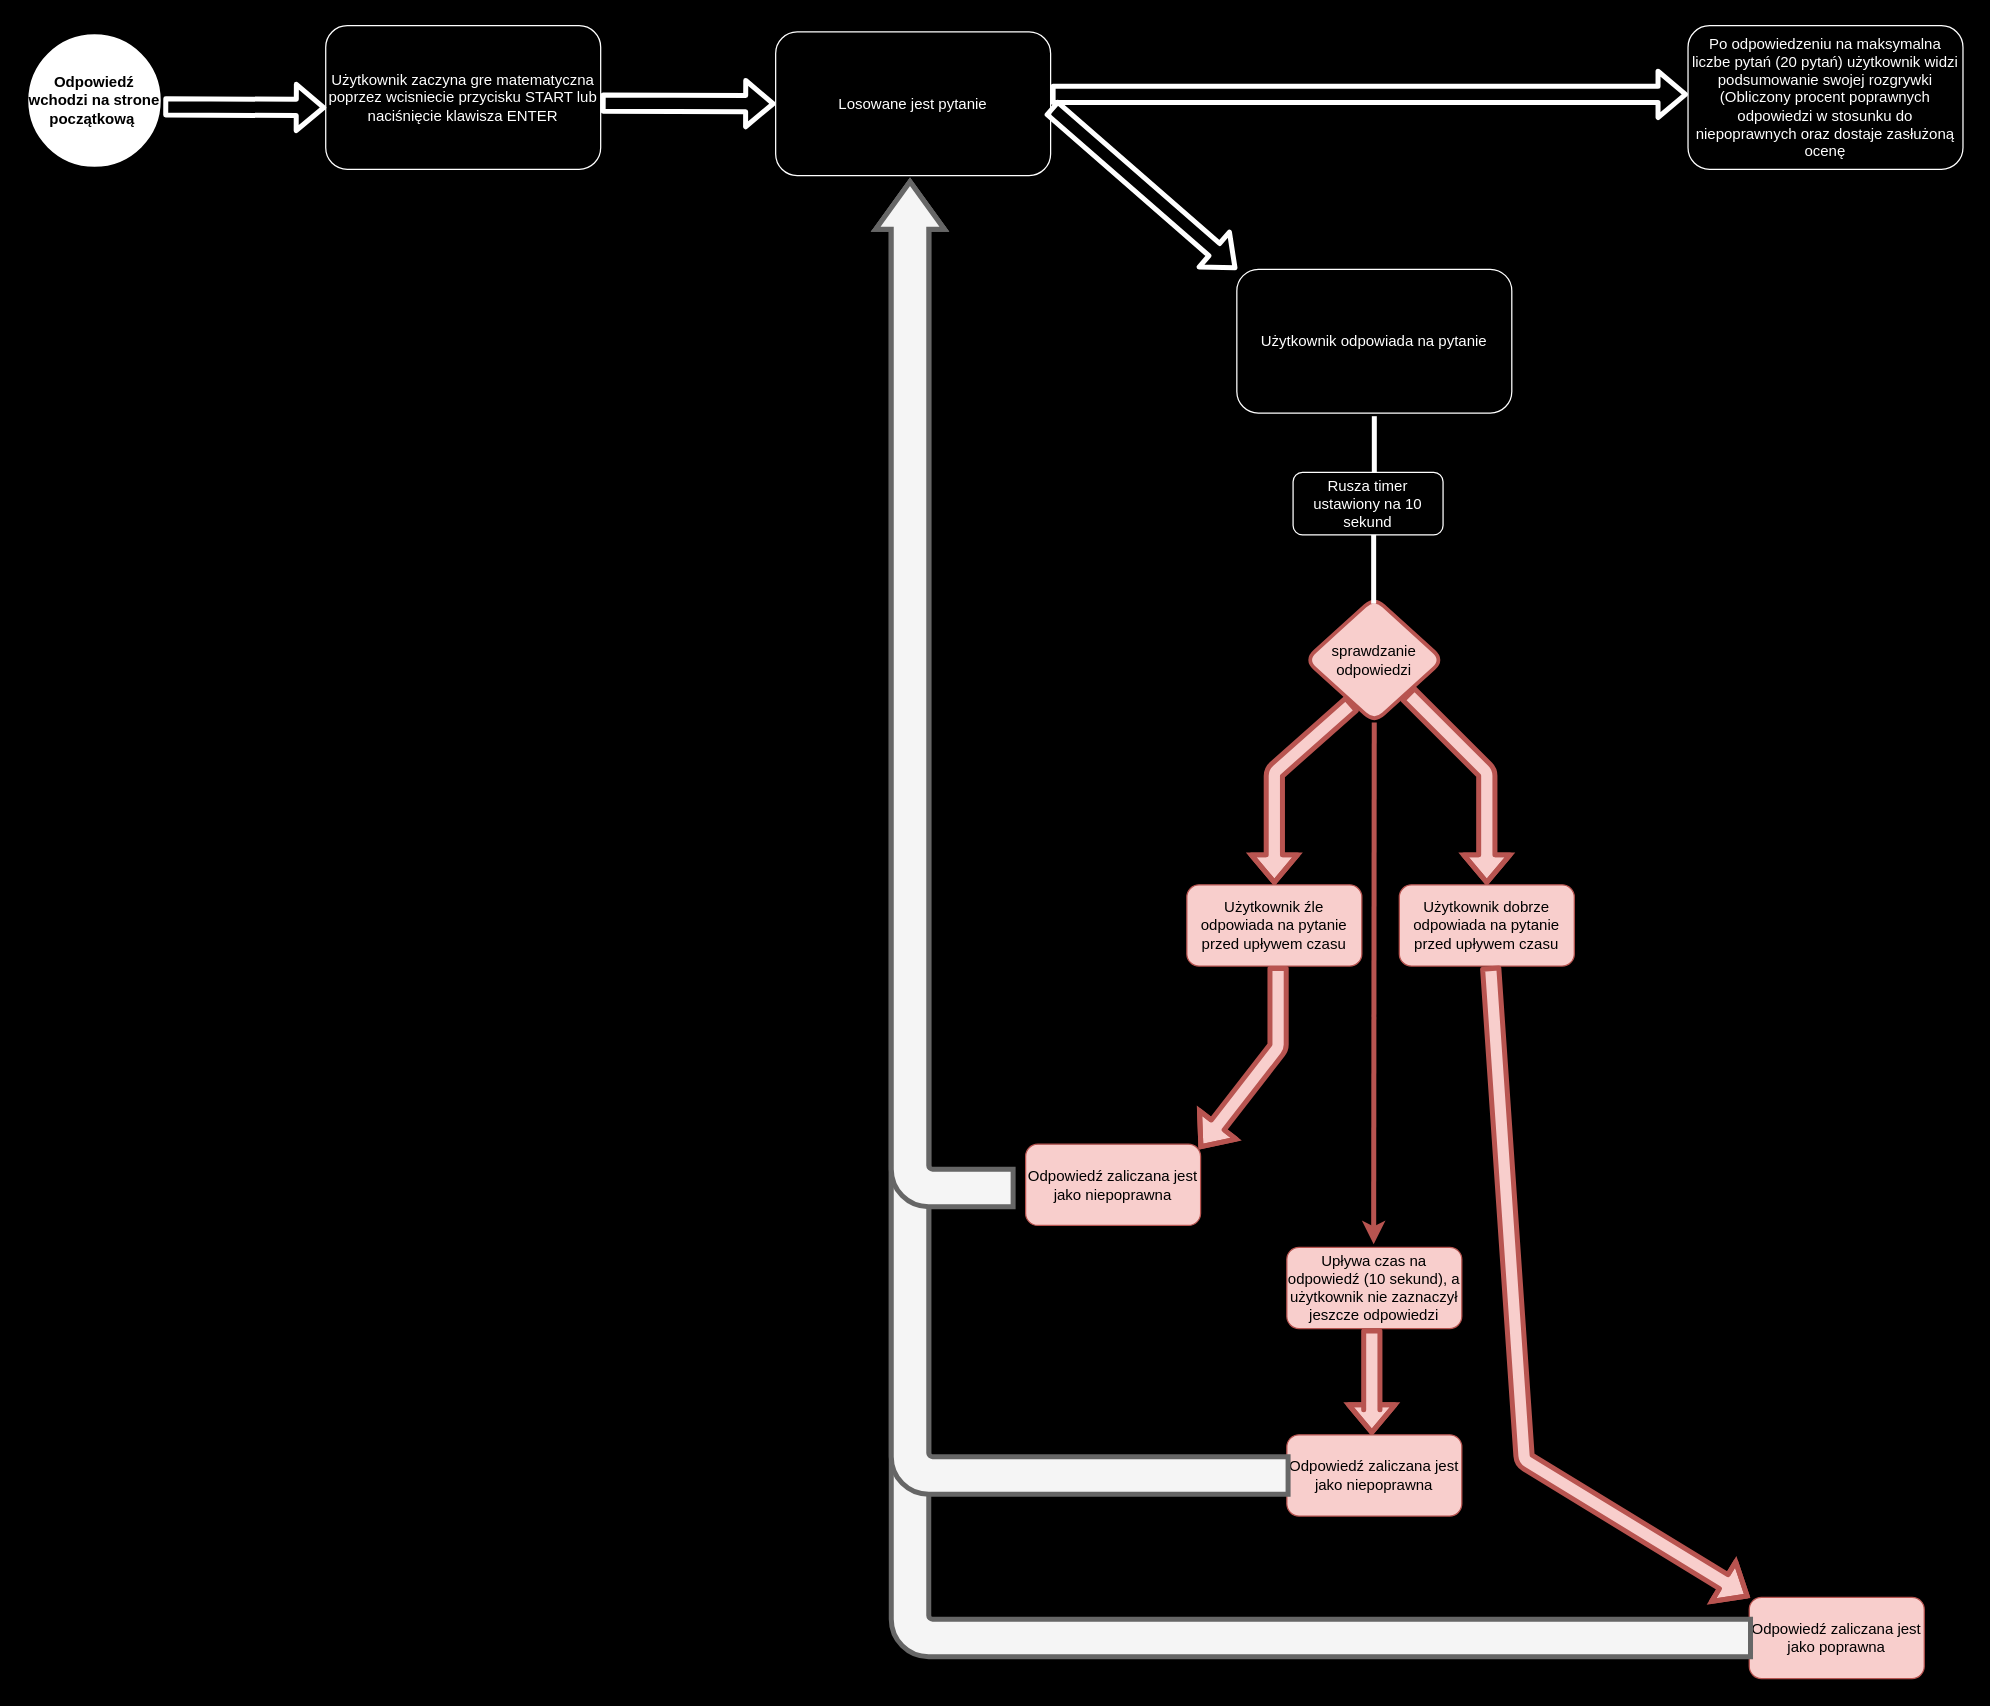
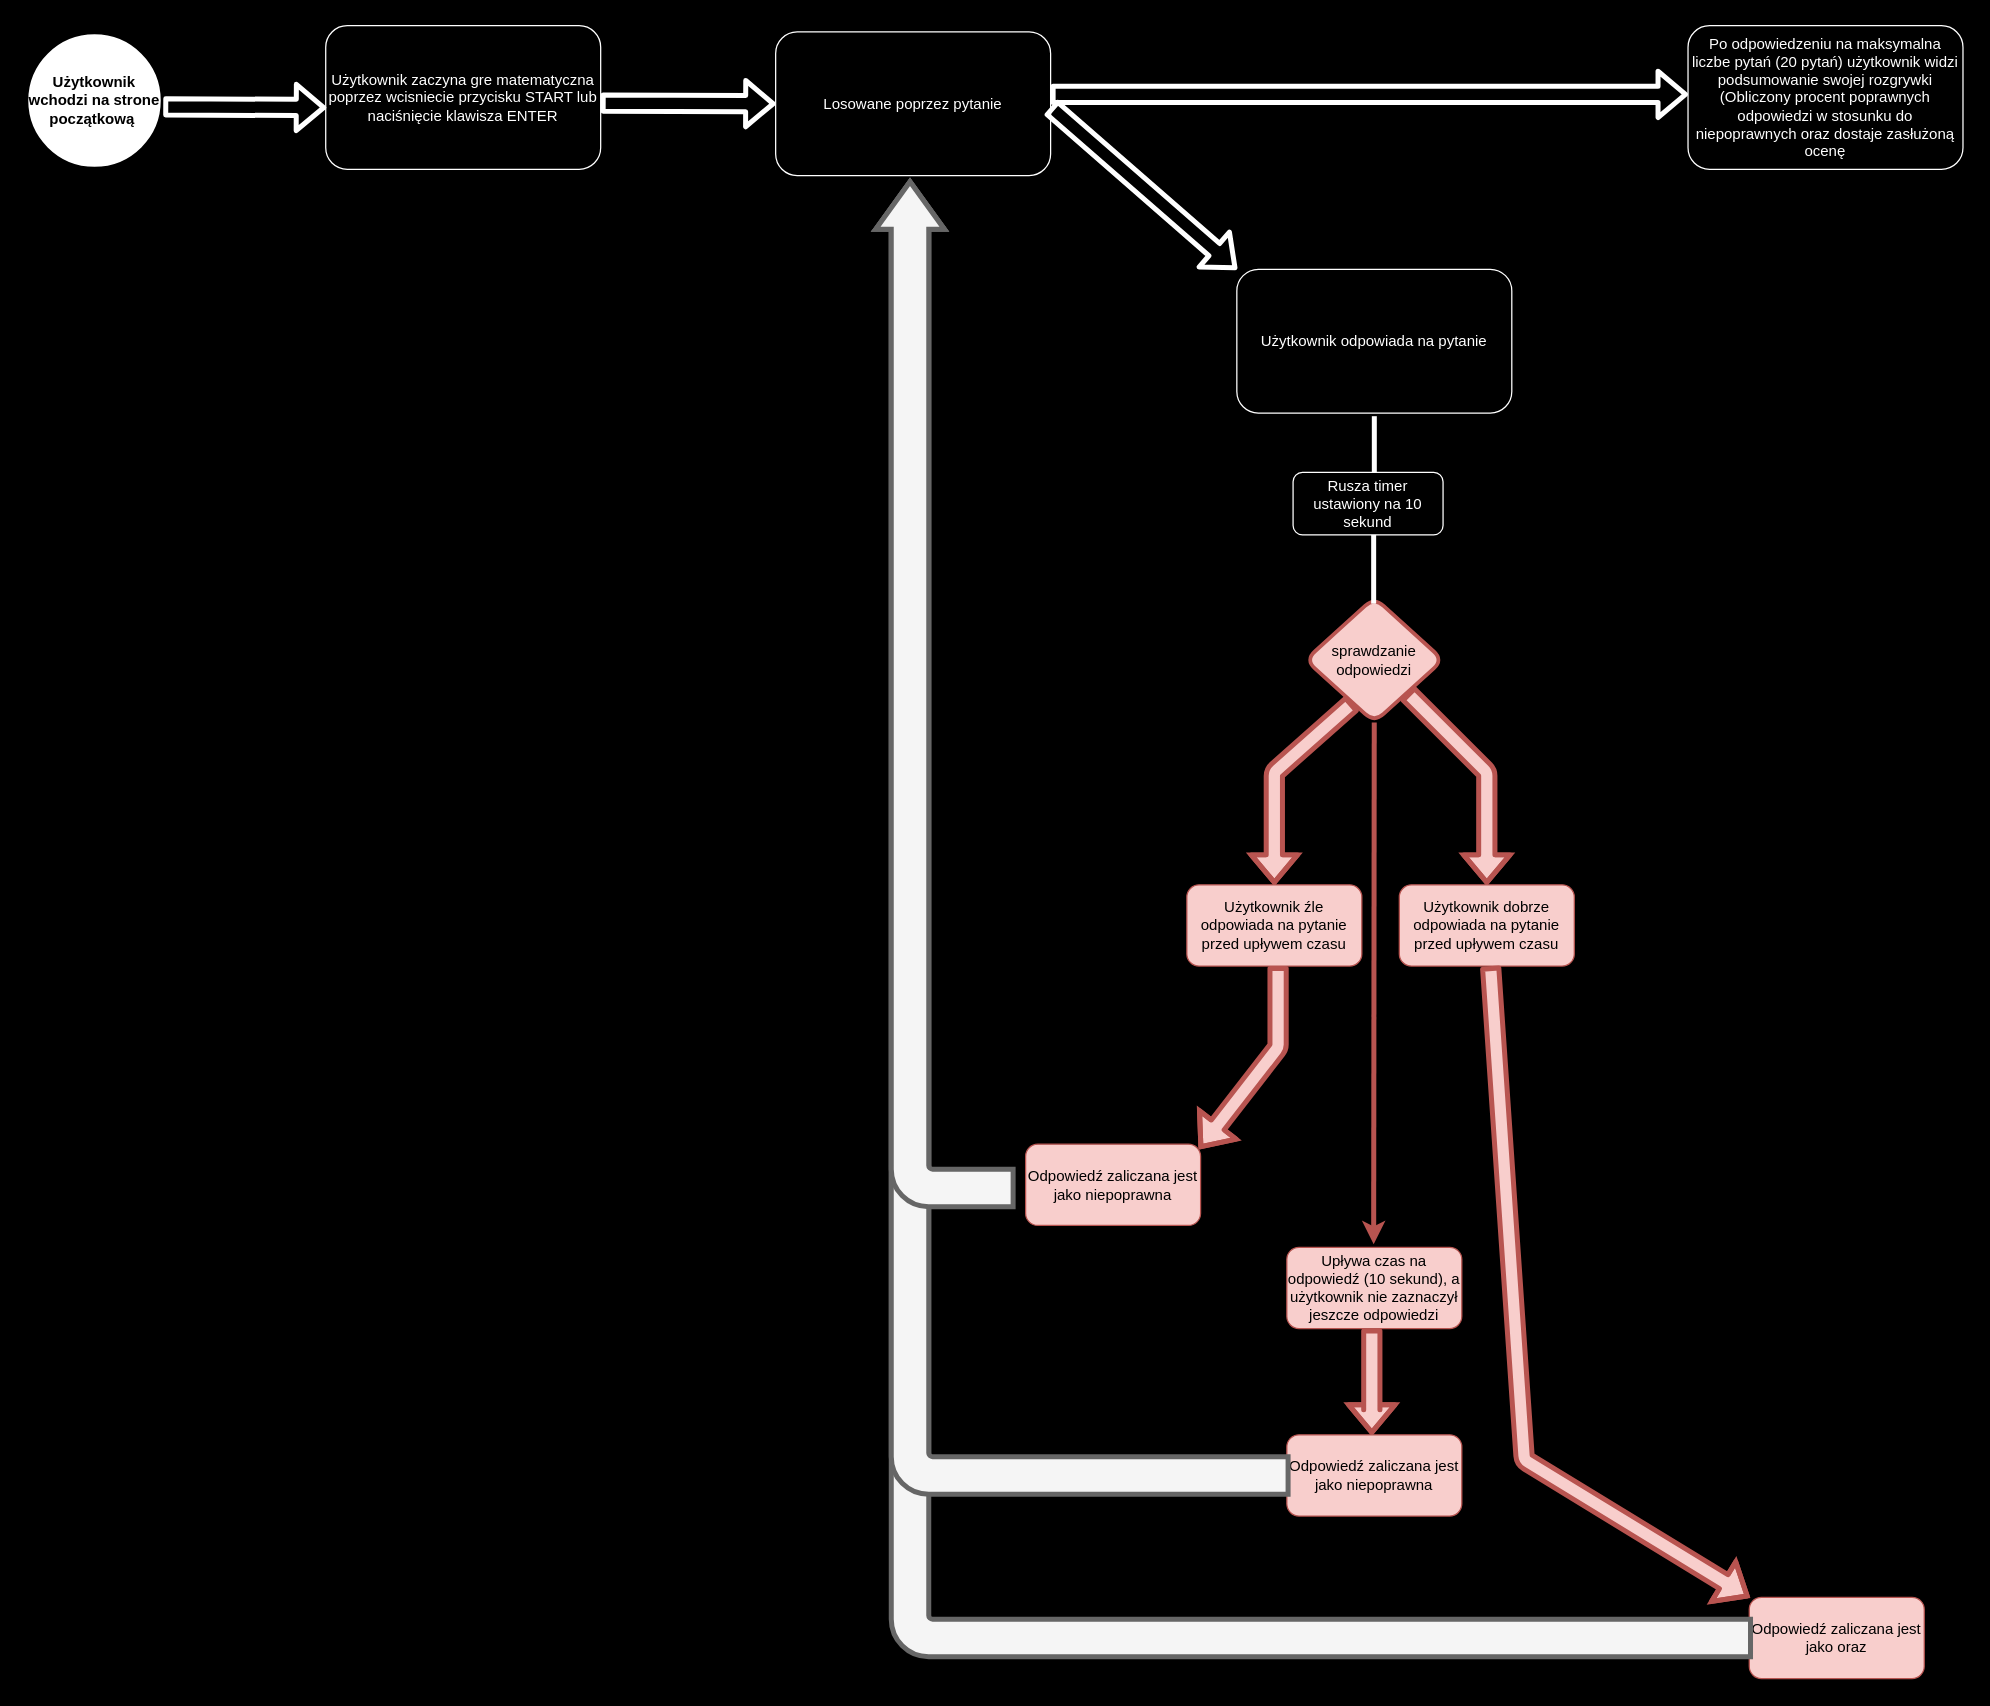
node "Odpowiedź wchodzi na strone początkową": label "Odpowiedź wchodzi na strone początkową" -> "Użytkownik wchodzi na strone początkową"
node "Losowane jest pytanie": label "Losowane jest pytanie" -> "Losowane poprzez pytanie"
node "Odpowiedź zaliczana jest jako poprawna": label "Odpowiedź zaliczana jest jako poprawna" -> "Odpowiedź zaliczana jest jako oraz"
